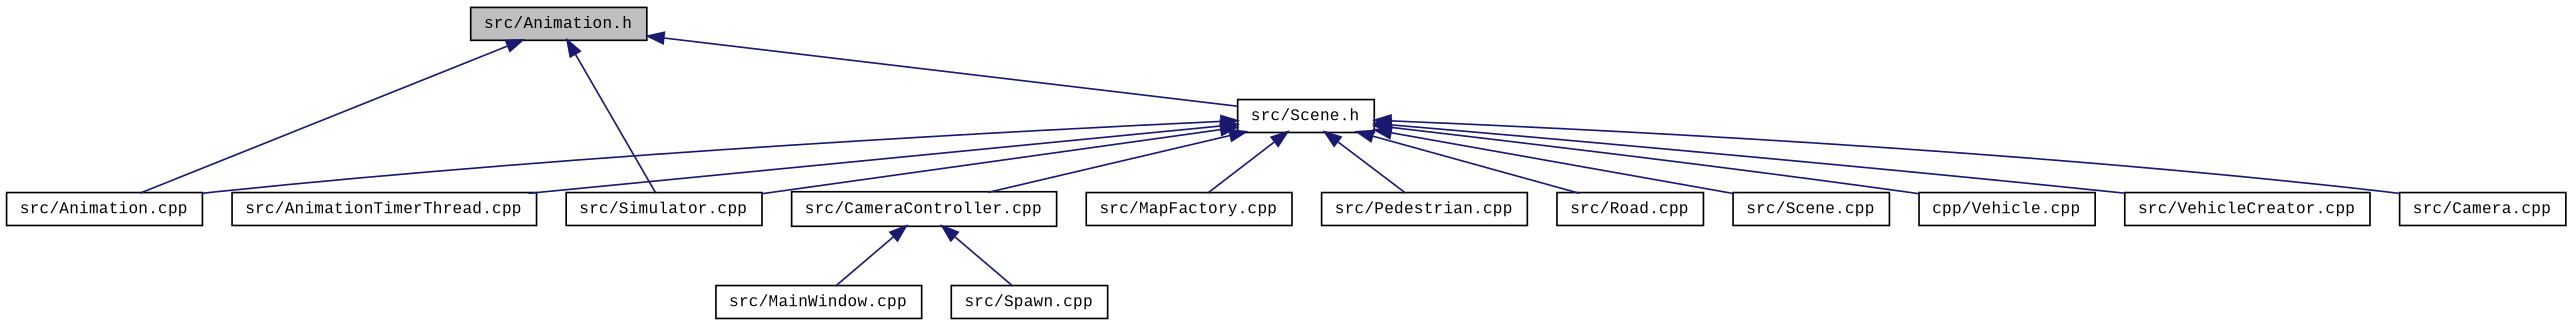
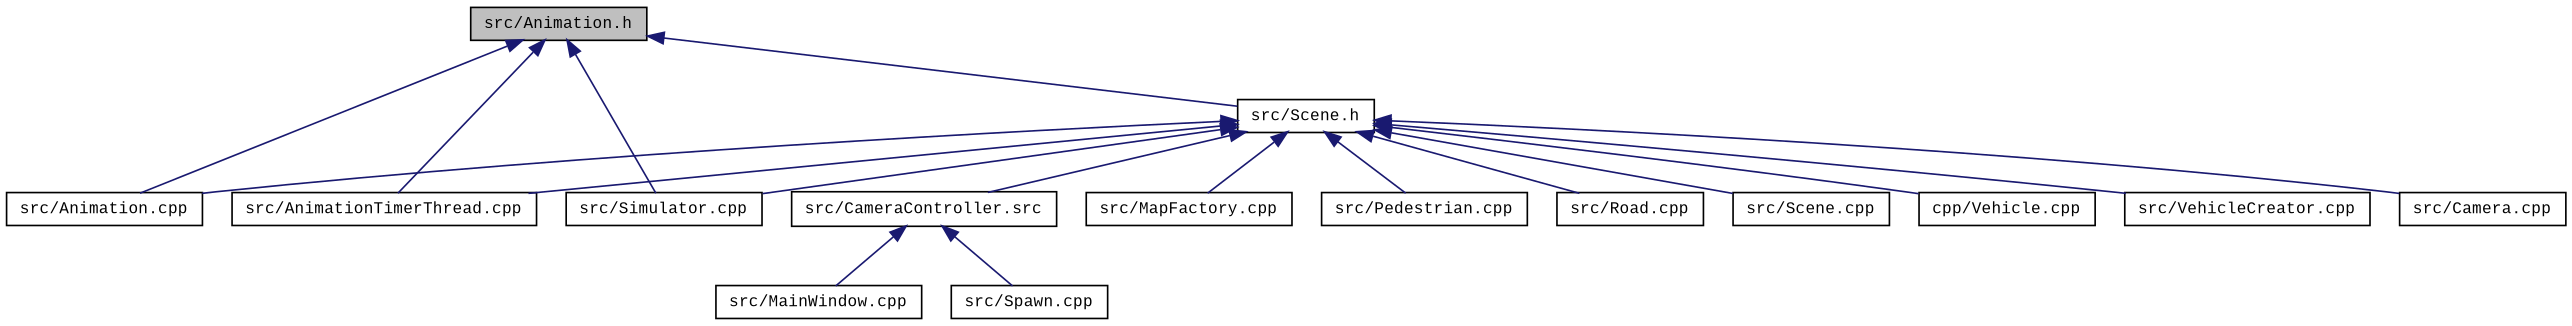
edge "src/AnimationTimerThread.cpp" -> "src/Animation.h": added
node "src/CameraController.cpp": label "src/CameraController.cpp" -> "src/CameraController.src"
